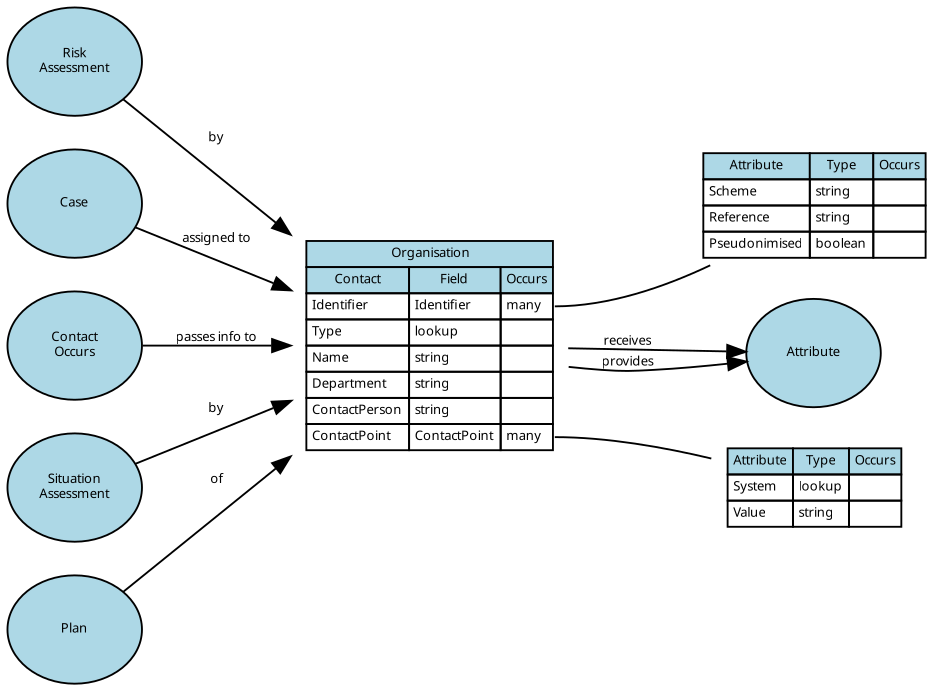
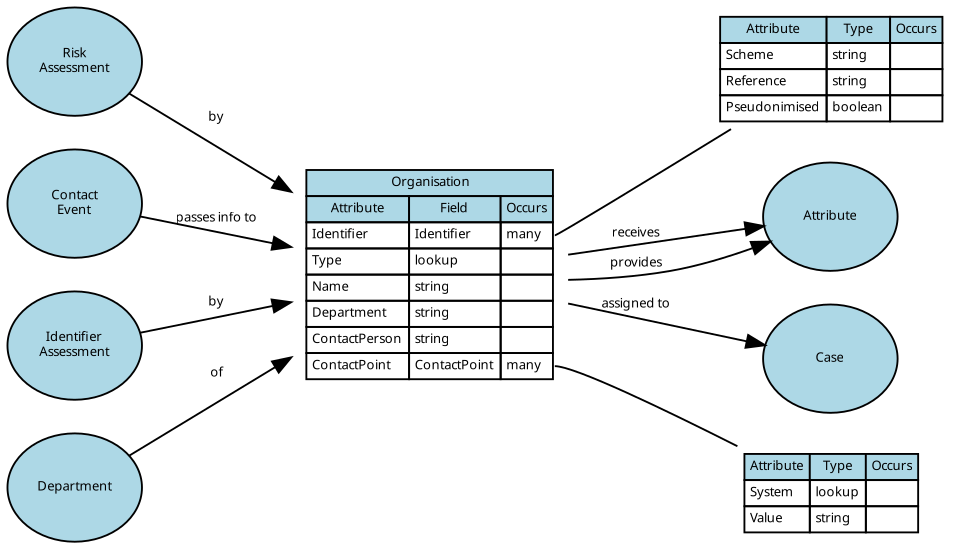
edge "Case" -> "Organisation": reversed
node "Organisation": text "Contact" -> "Attribute"
node "Contact Occurs": label "Contact Occurs" -> "Contact Event"
node "Situation Assessment": label "Situation Assessment" -> "Identifier Assessment"
node "Plan": label "Plan" -> "Department"
